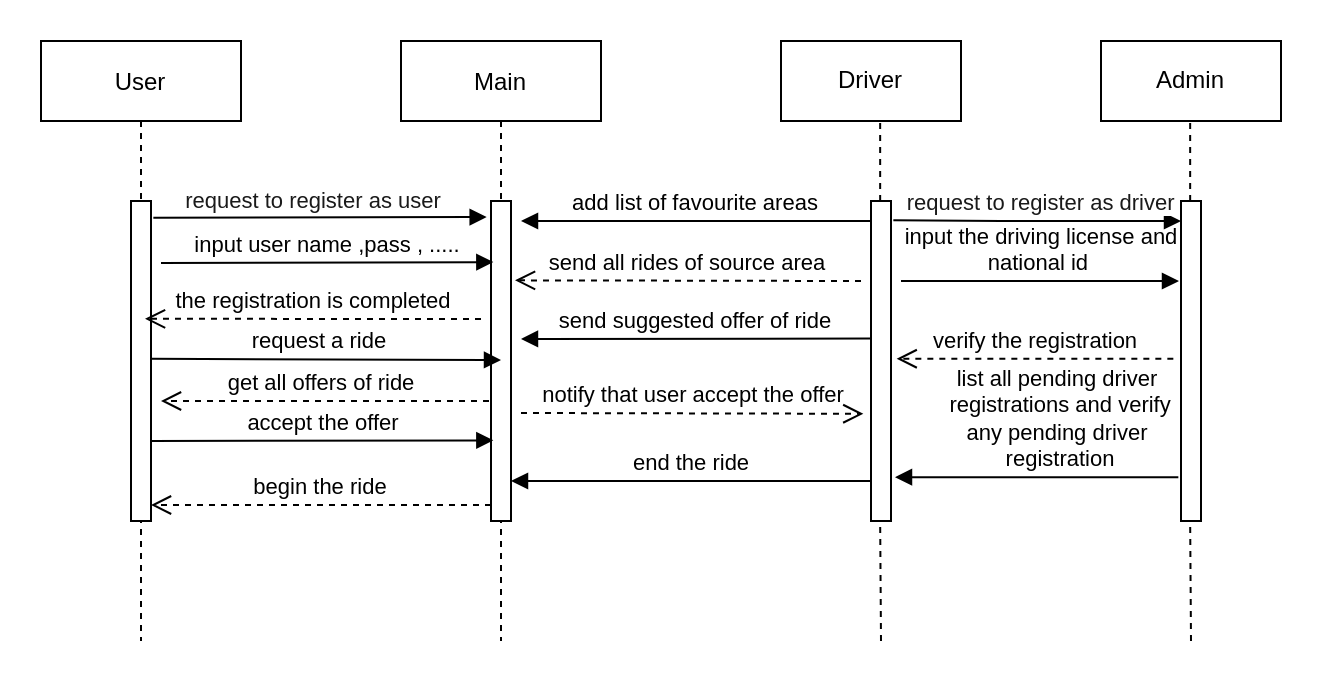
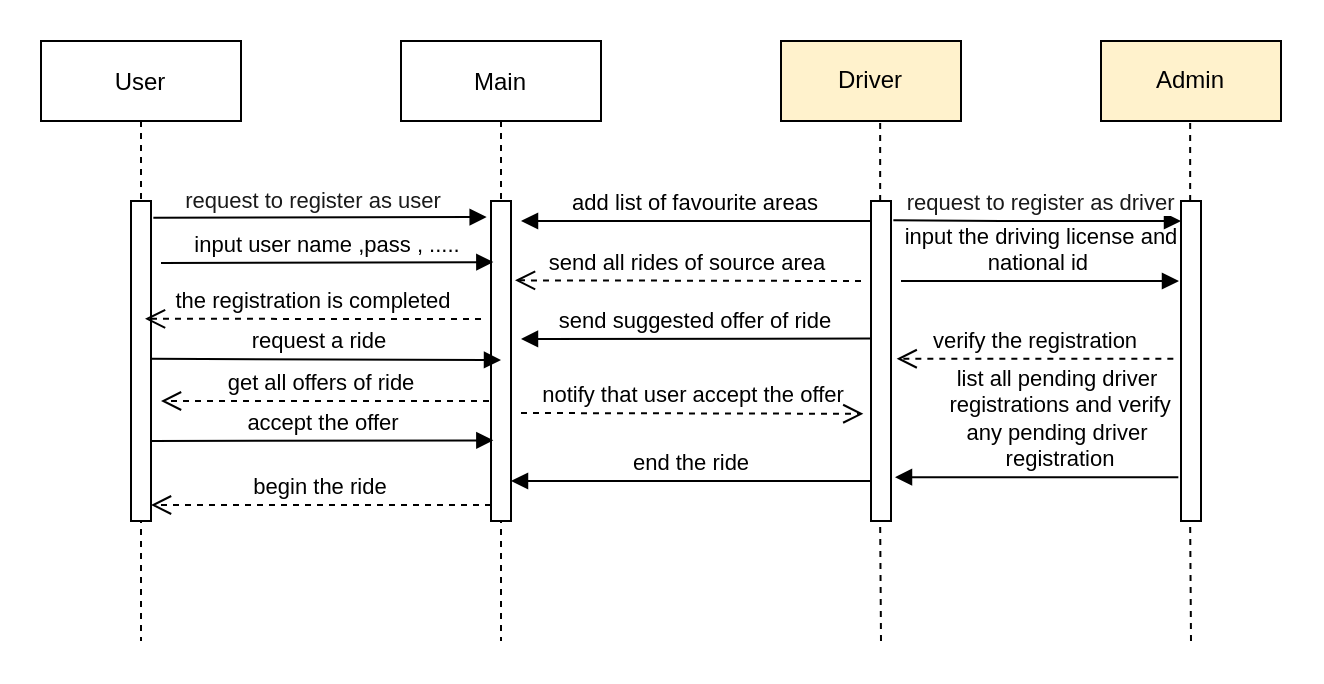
node "Driver": fillcolor #ffffff -> #fff2cc
node "Admin": fillcolor #ffffff -> #fff2cc
